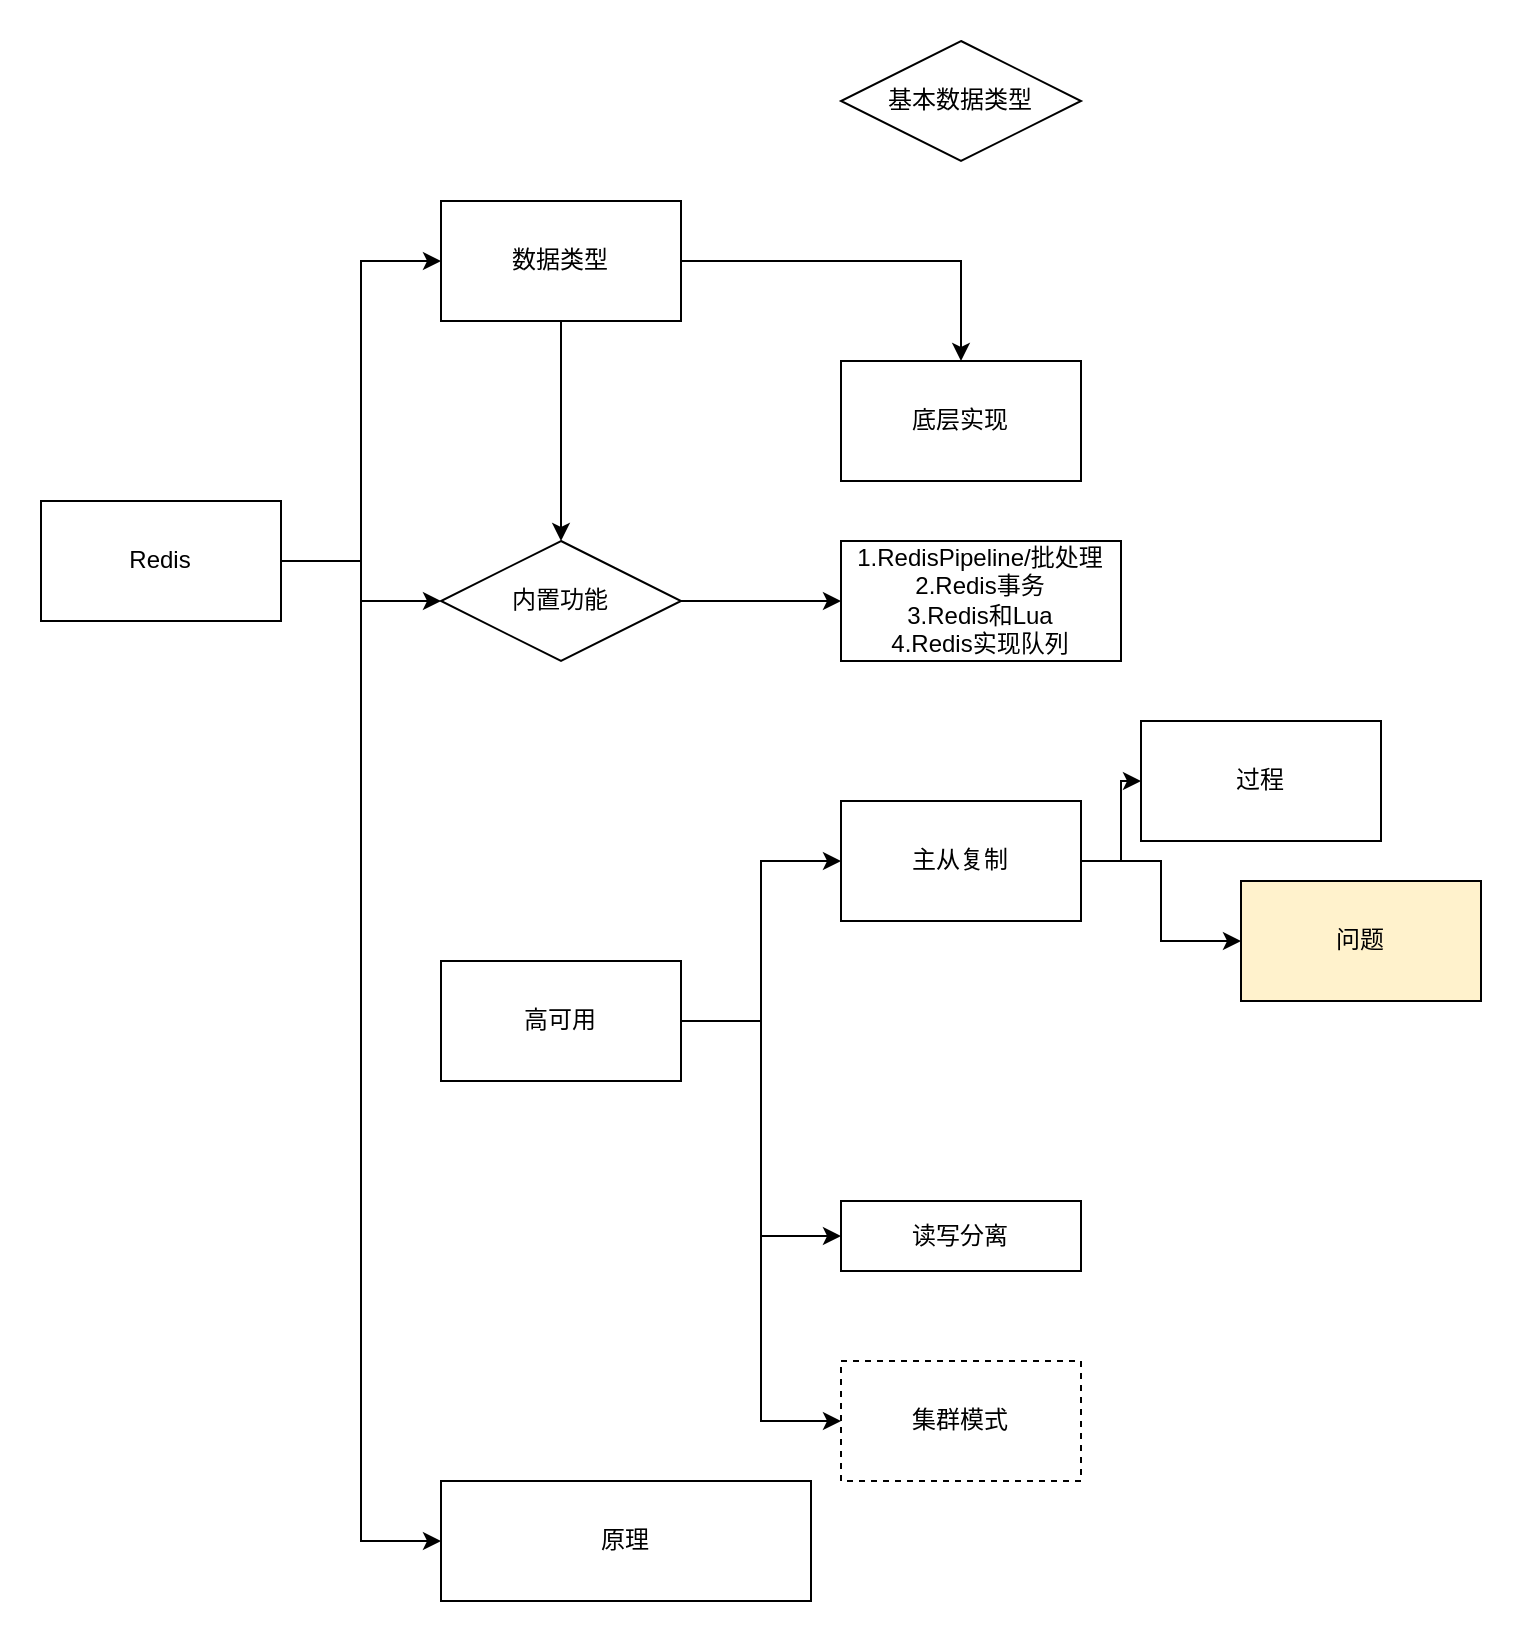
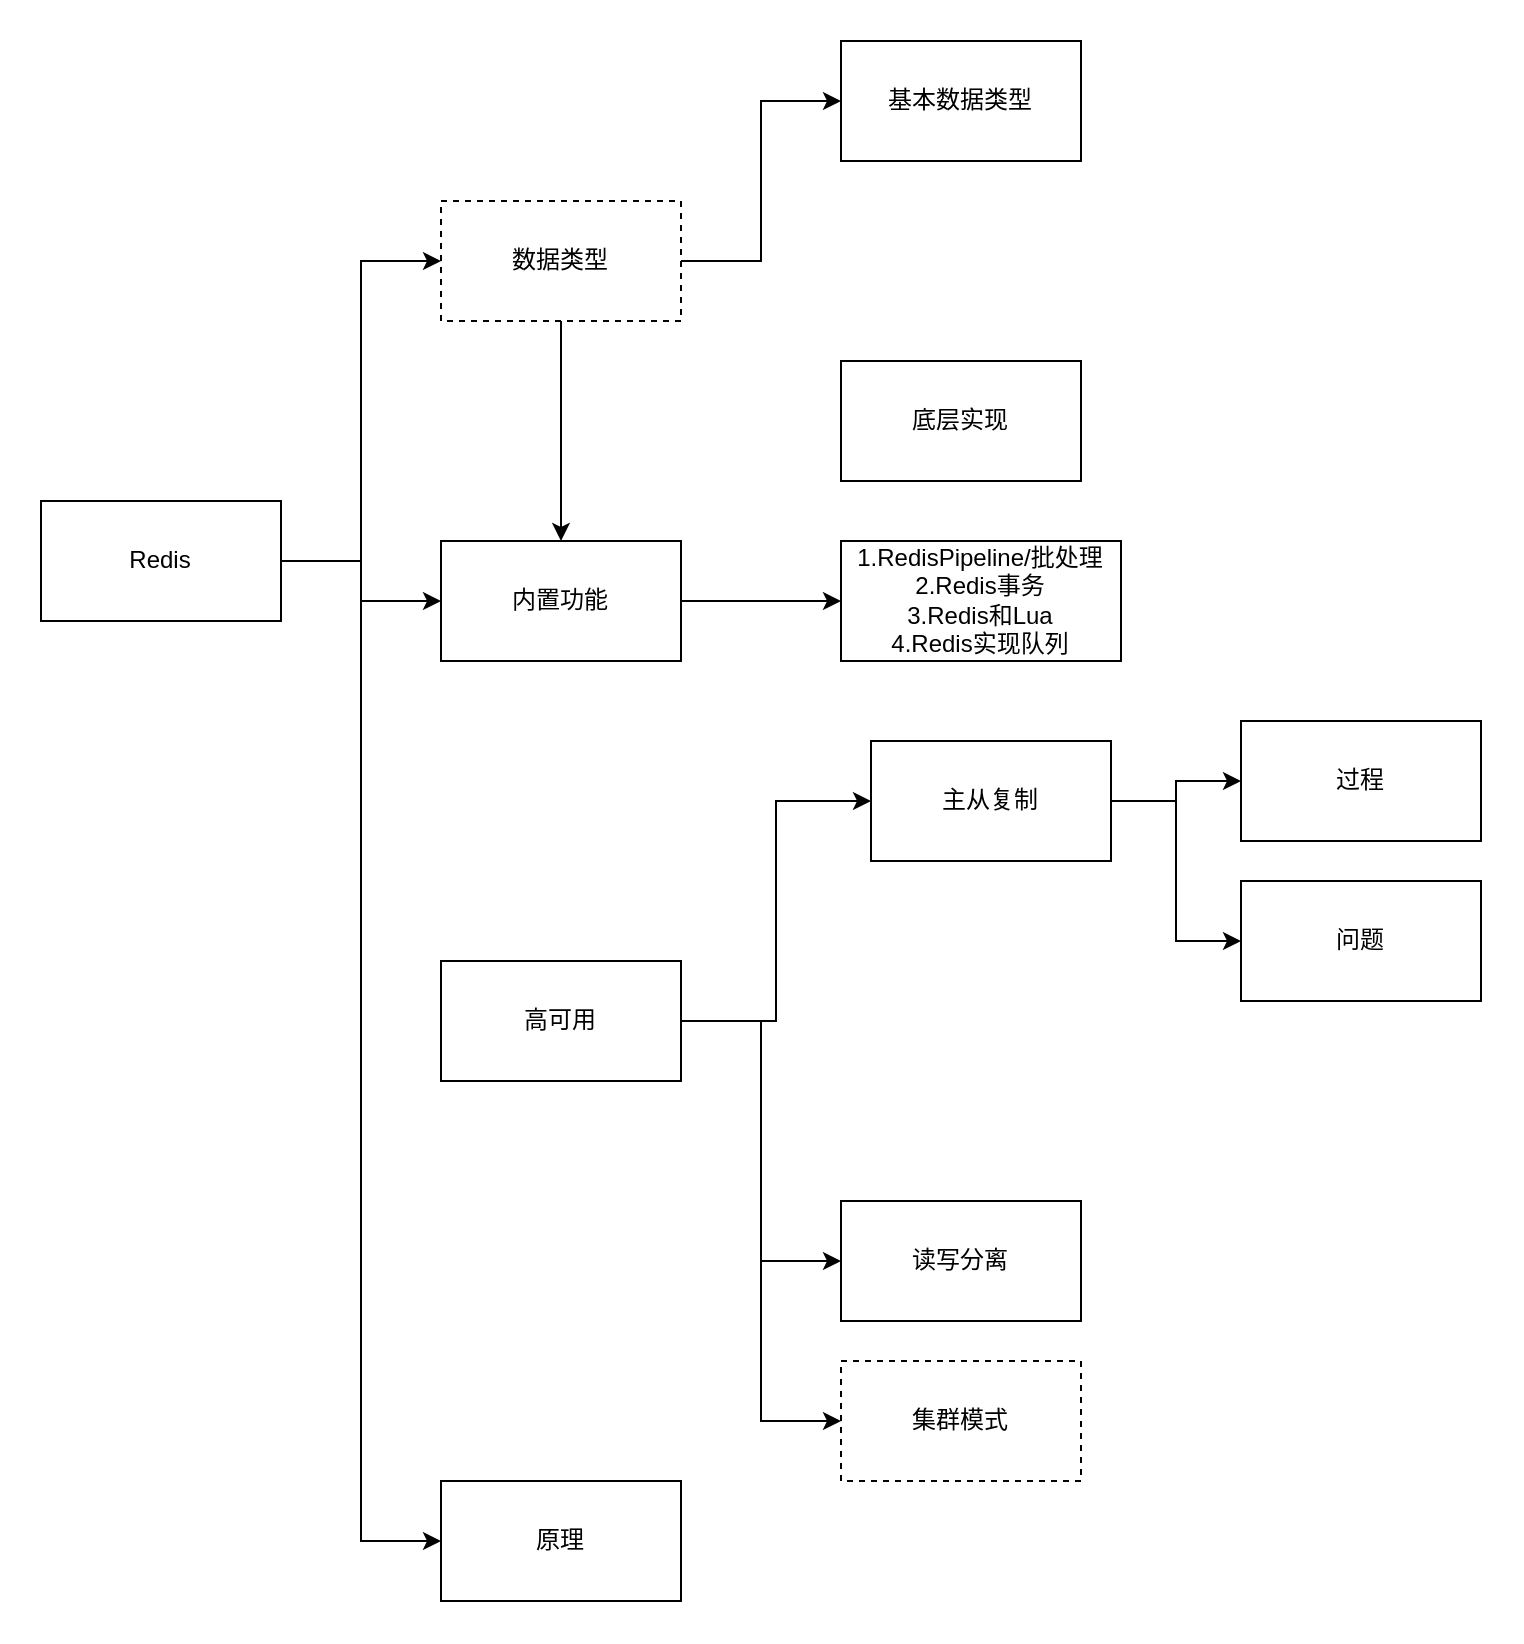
node "基本数据类型": shape diamond -> rectangle
node "数据类型": style solid -> dashed
edge "数据类型" -> "底层实现": now "数据类型" -> "基本数据类型"
node "内置功能": shape diamond -> rectangle
node "过程": moved (1261, 781) -> (1361, 781)
node "主从复制": moved (961, 861) -> (991, 801)
node "问题": fillcolor #fff2cc -> #ffffff
node "读写分离": size 240x70 -> 240x120
node "原理": size 370x120 -> 240x120
